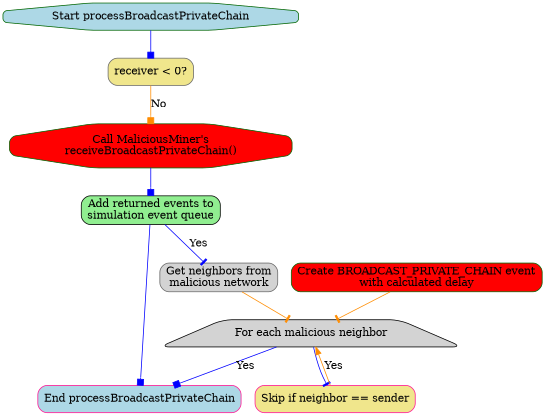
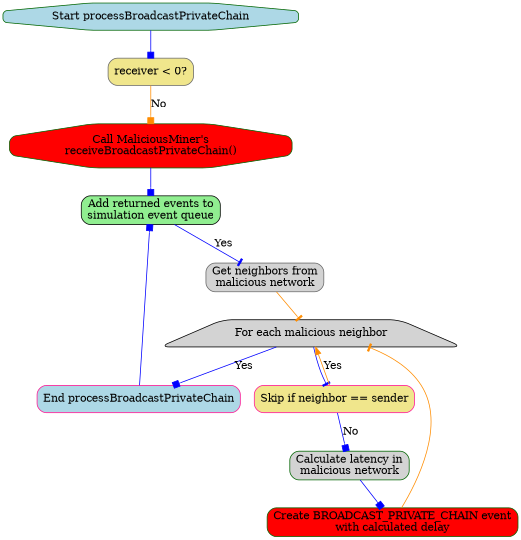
edge "Add returned events to simulation event queue" -> "End processBroadcastPrivateChain": reversed
node "Calculate latency in malicious network": added
